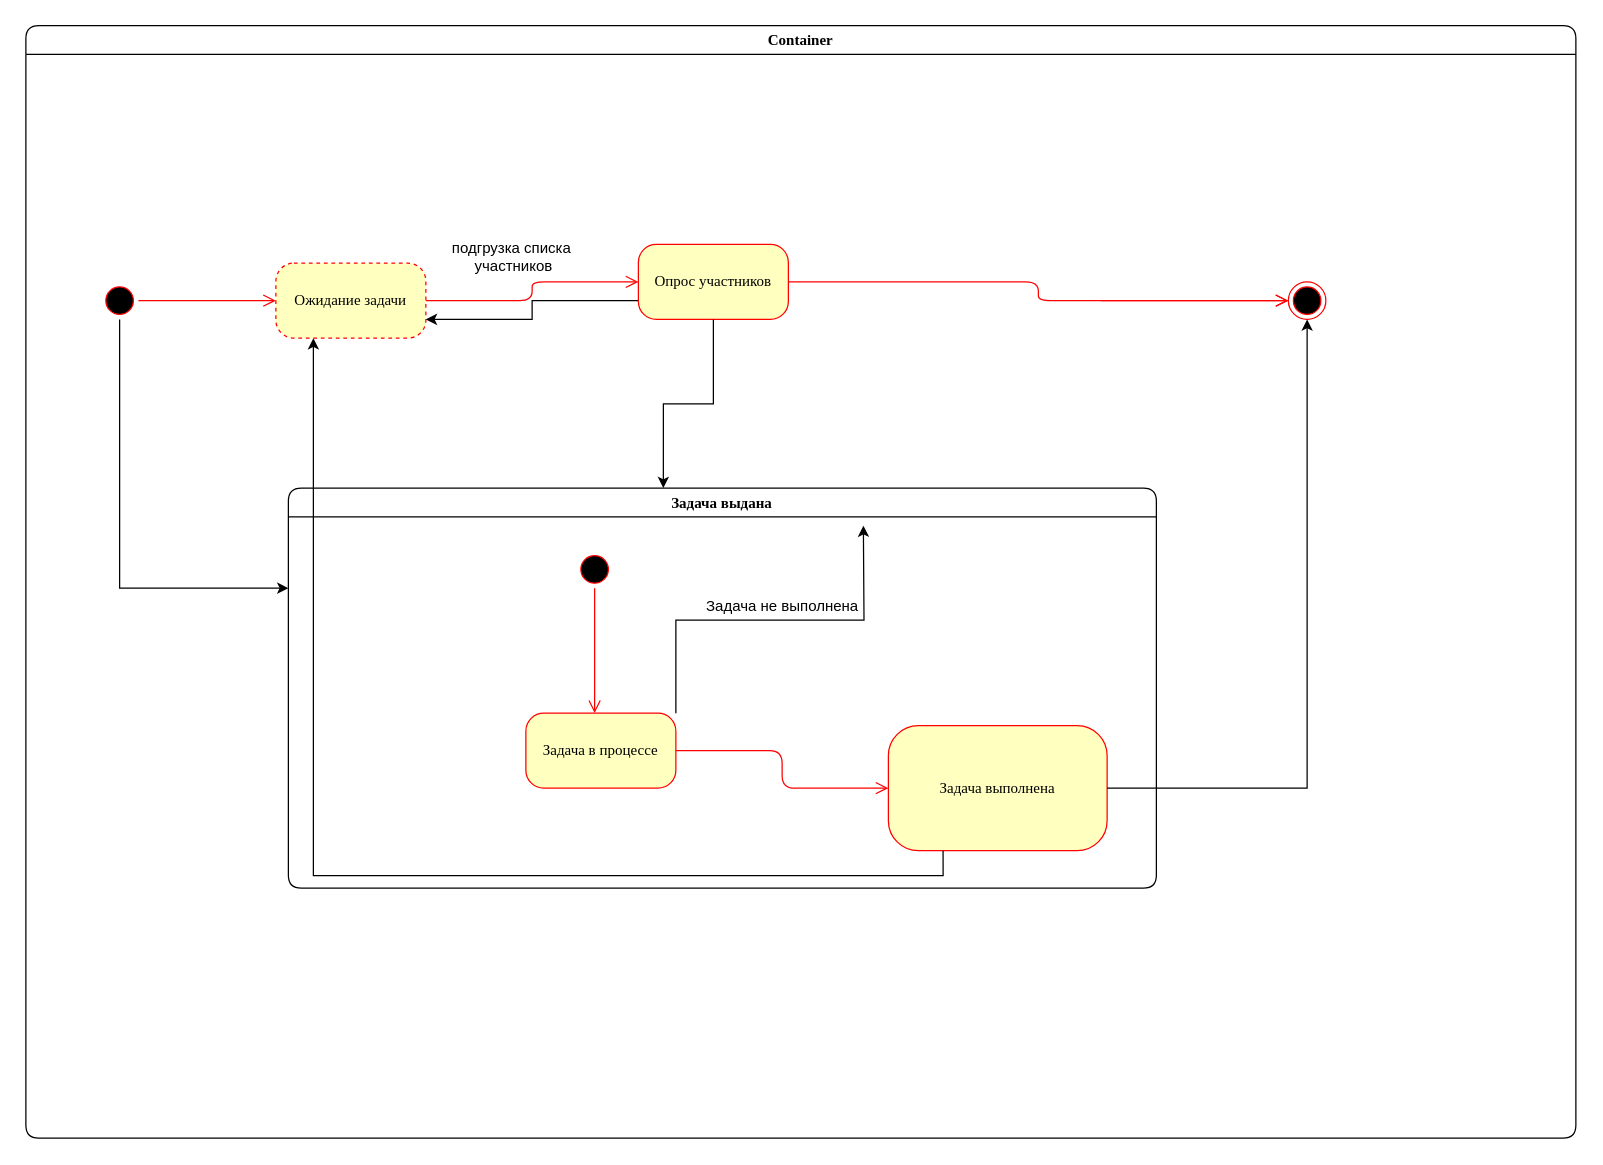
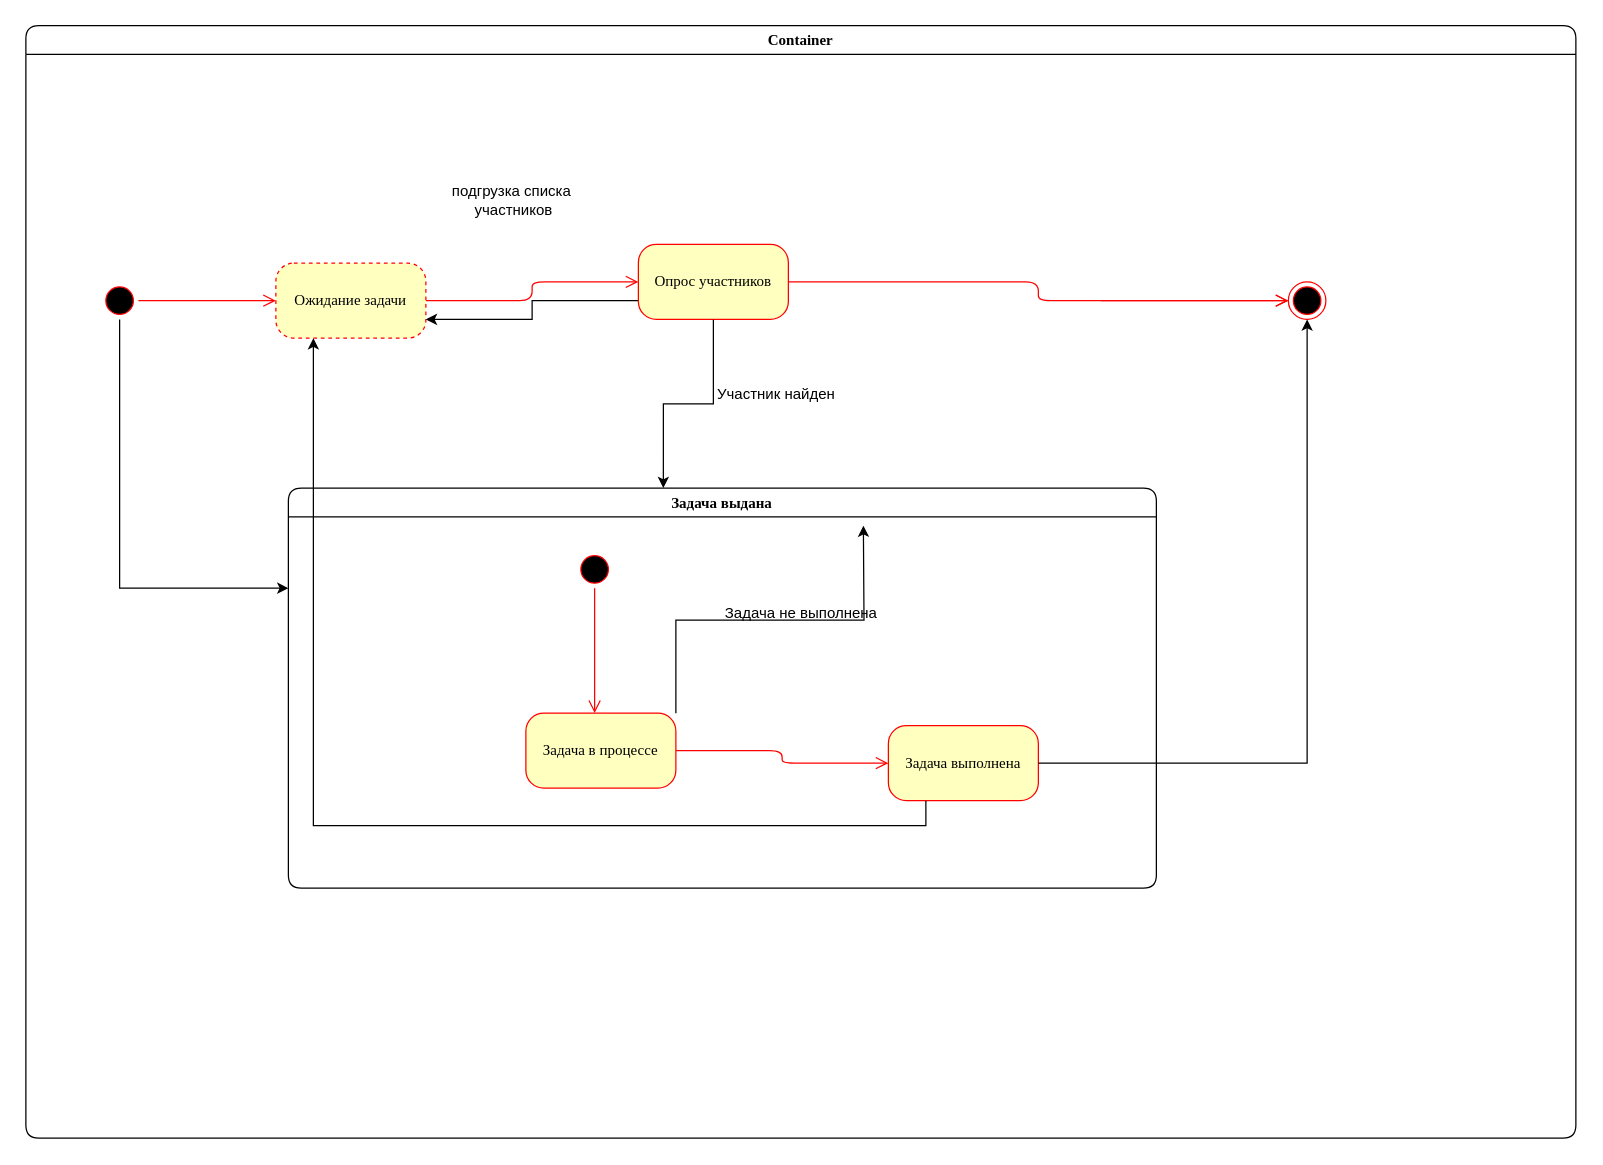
node "подгрузка списка участников": moved (513, 257) -> (513, 201)
node "Участник найден": added
node "Задача не выполнена": moved (782, 607) -> (801, 613)
node "Задача выполнена": size 219x125 -> 150x75
